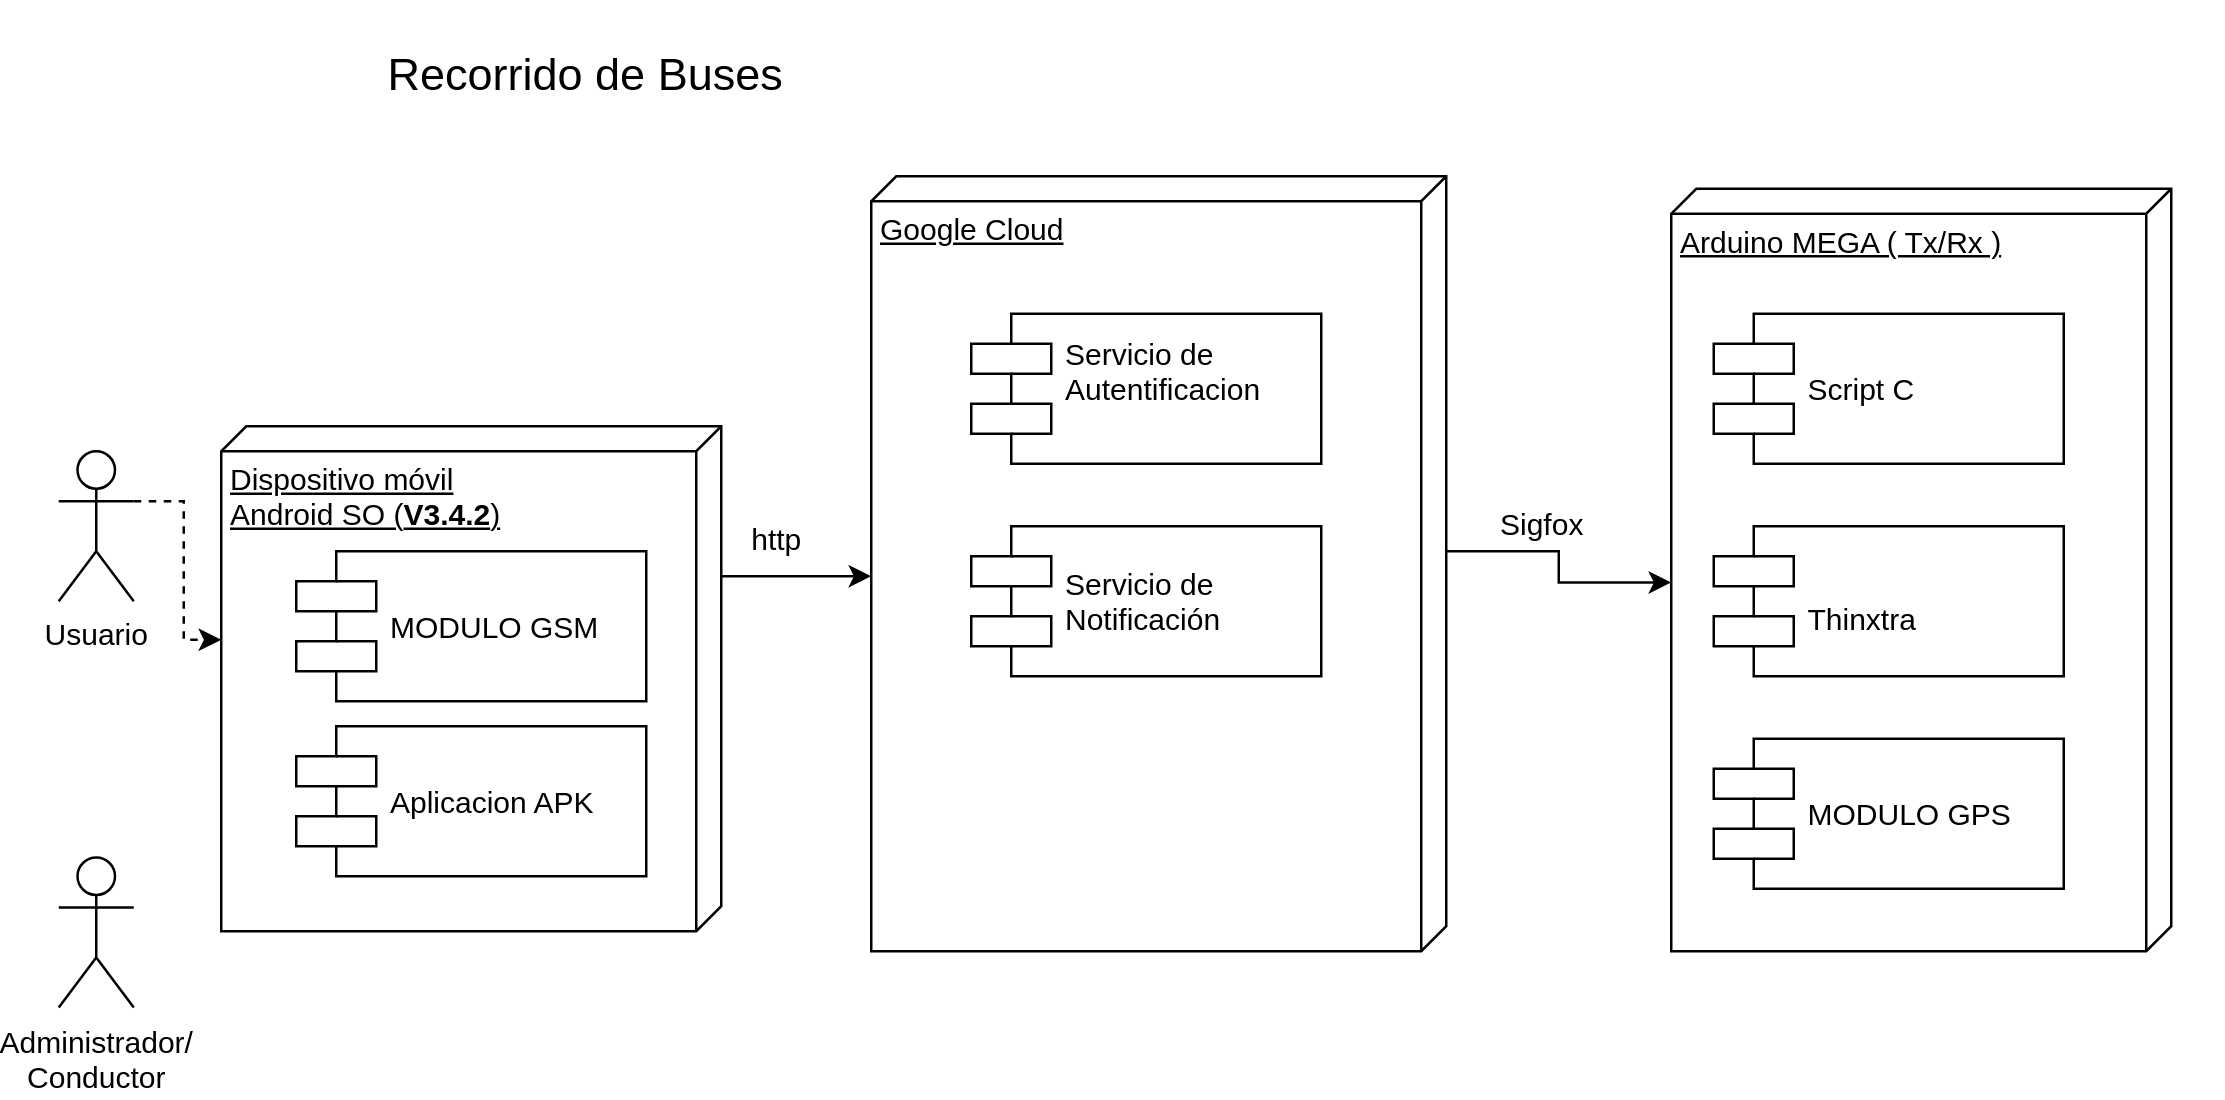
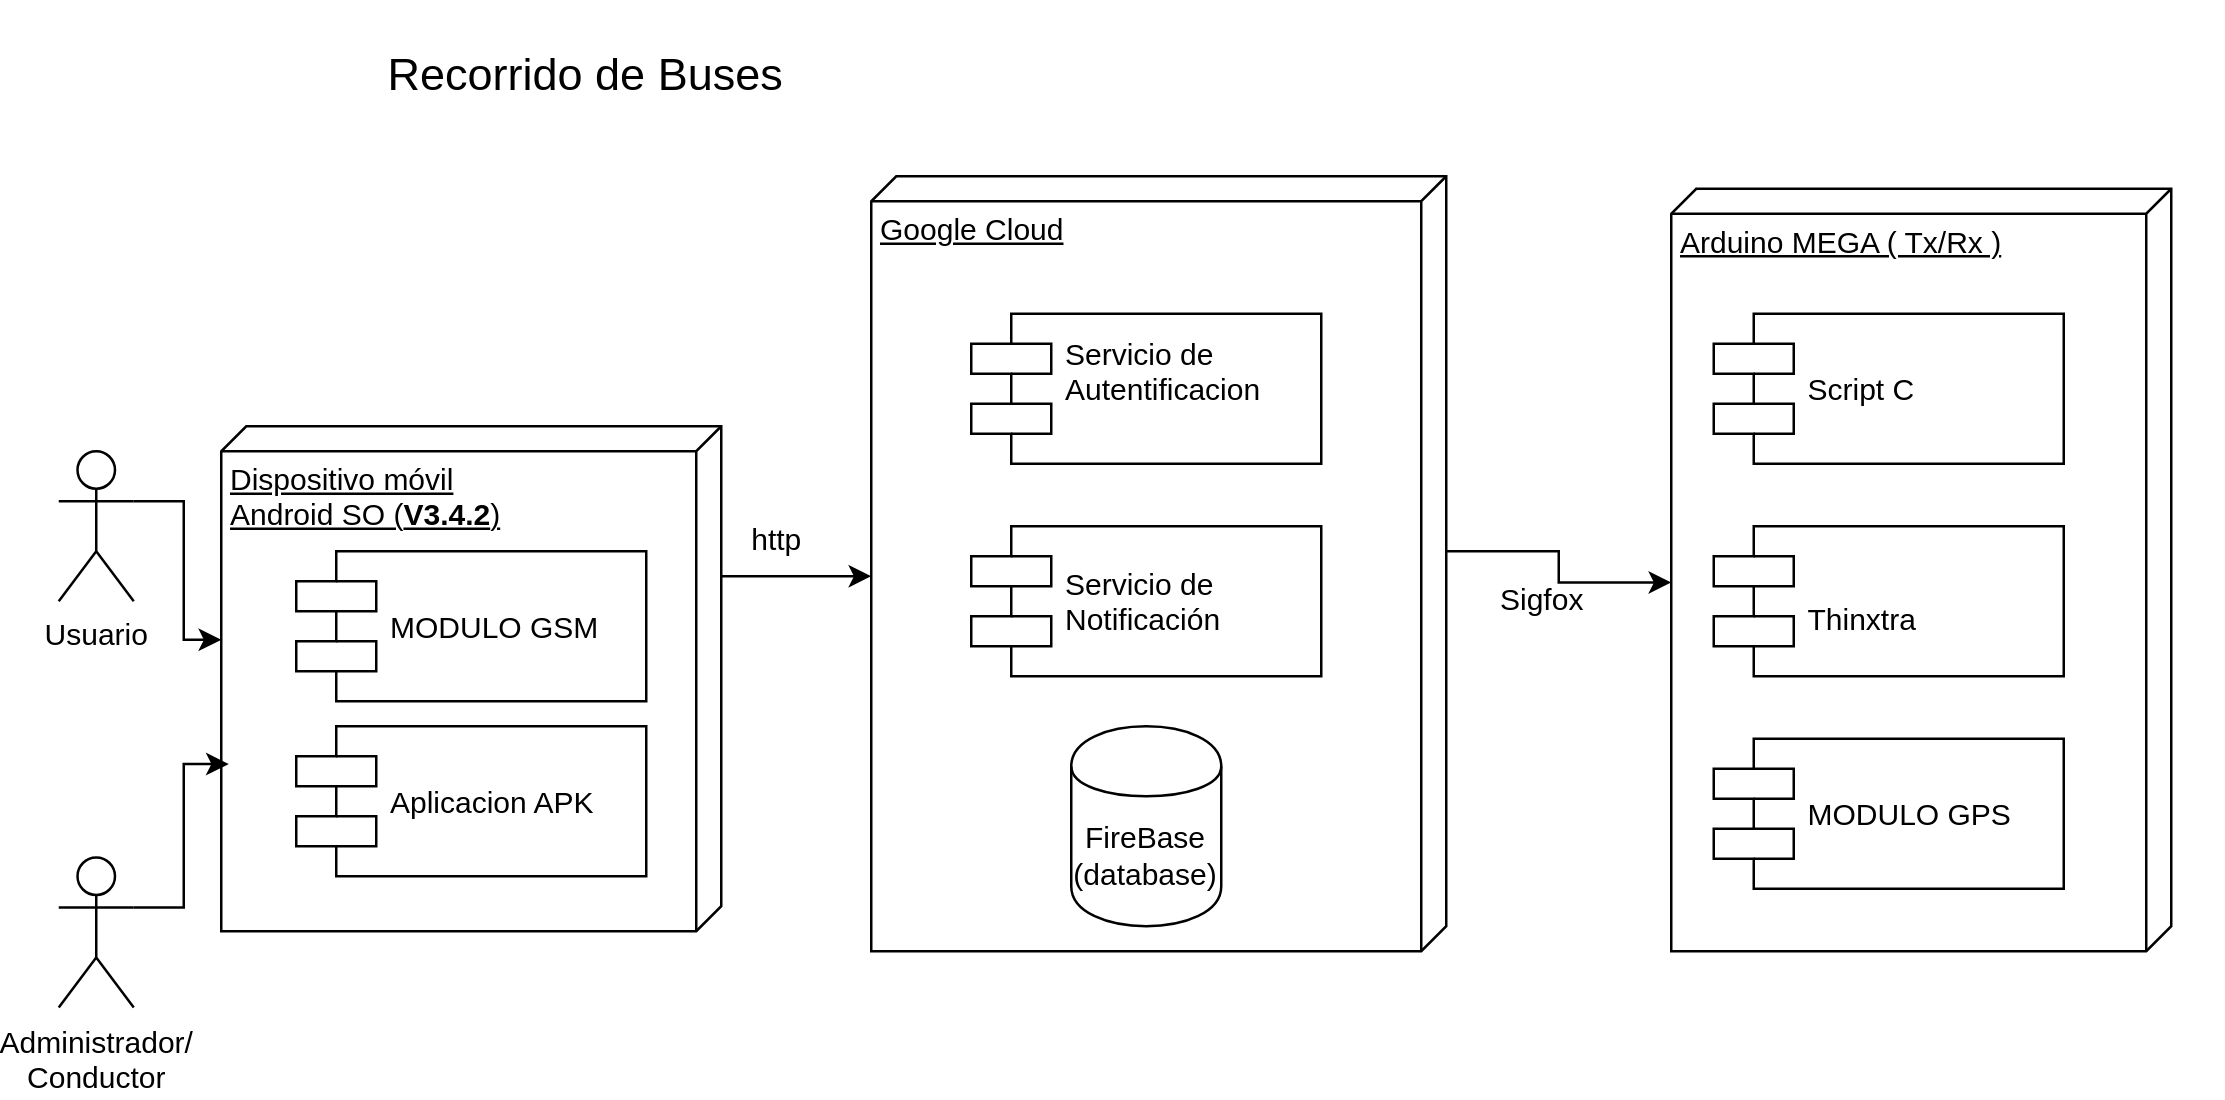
node "Sigfox": moved (1559, 526) -> (1559, 601)
edge "Usuario" -> "Dispositivo móvil Android SO (V3.4.2)": style dashed -> solid
node "FireBase (database)": added
edge "Administrador/ Conductor" -> "Dispositivo móvil Android SO (V3.4.2)": added
